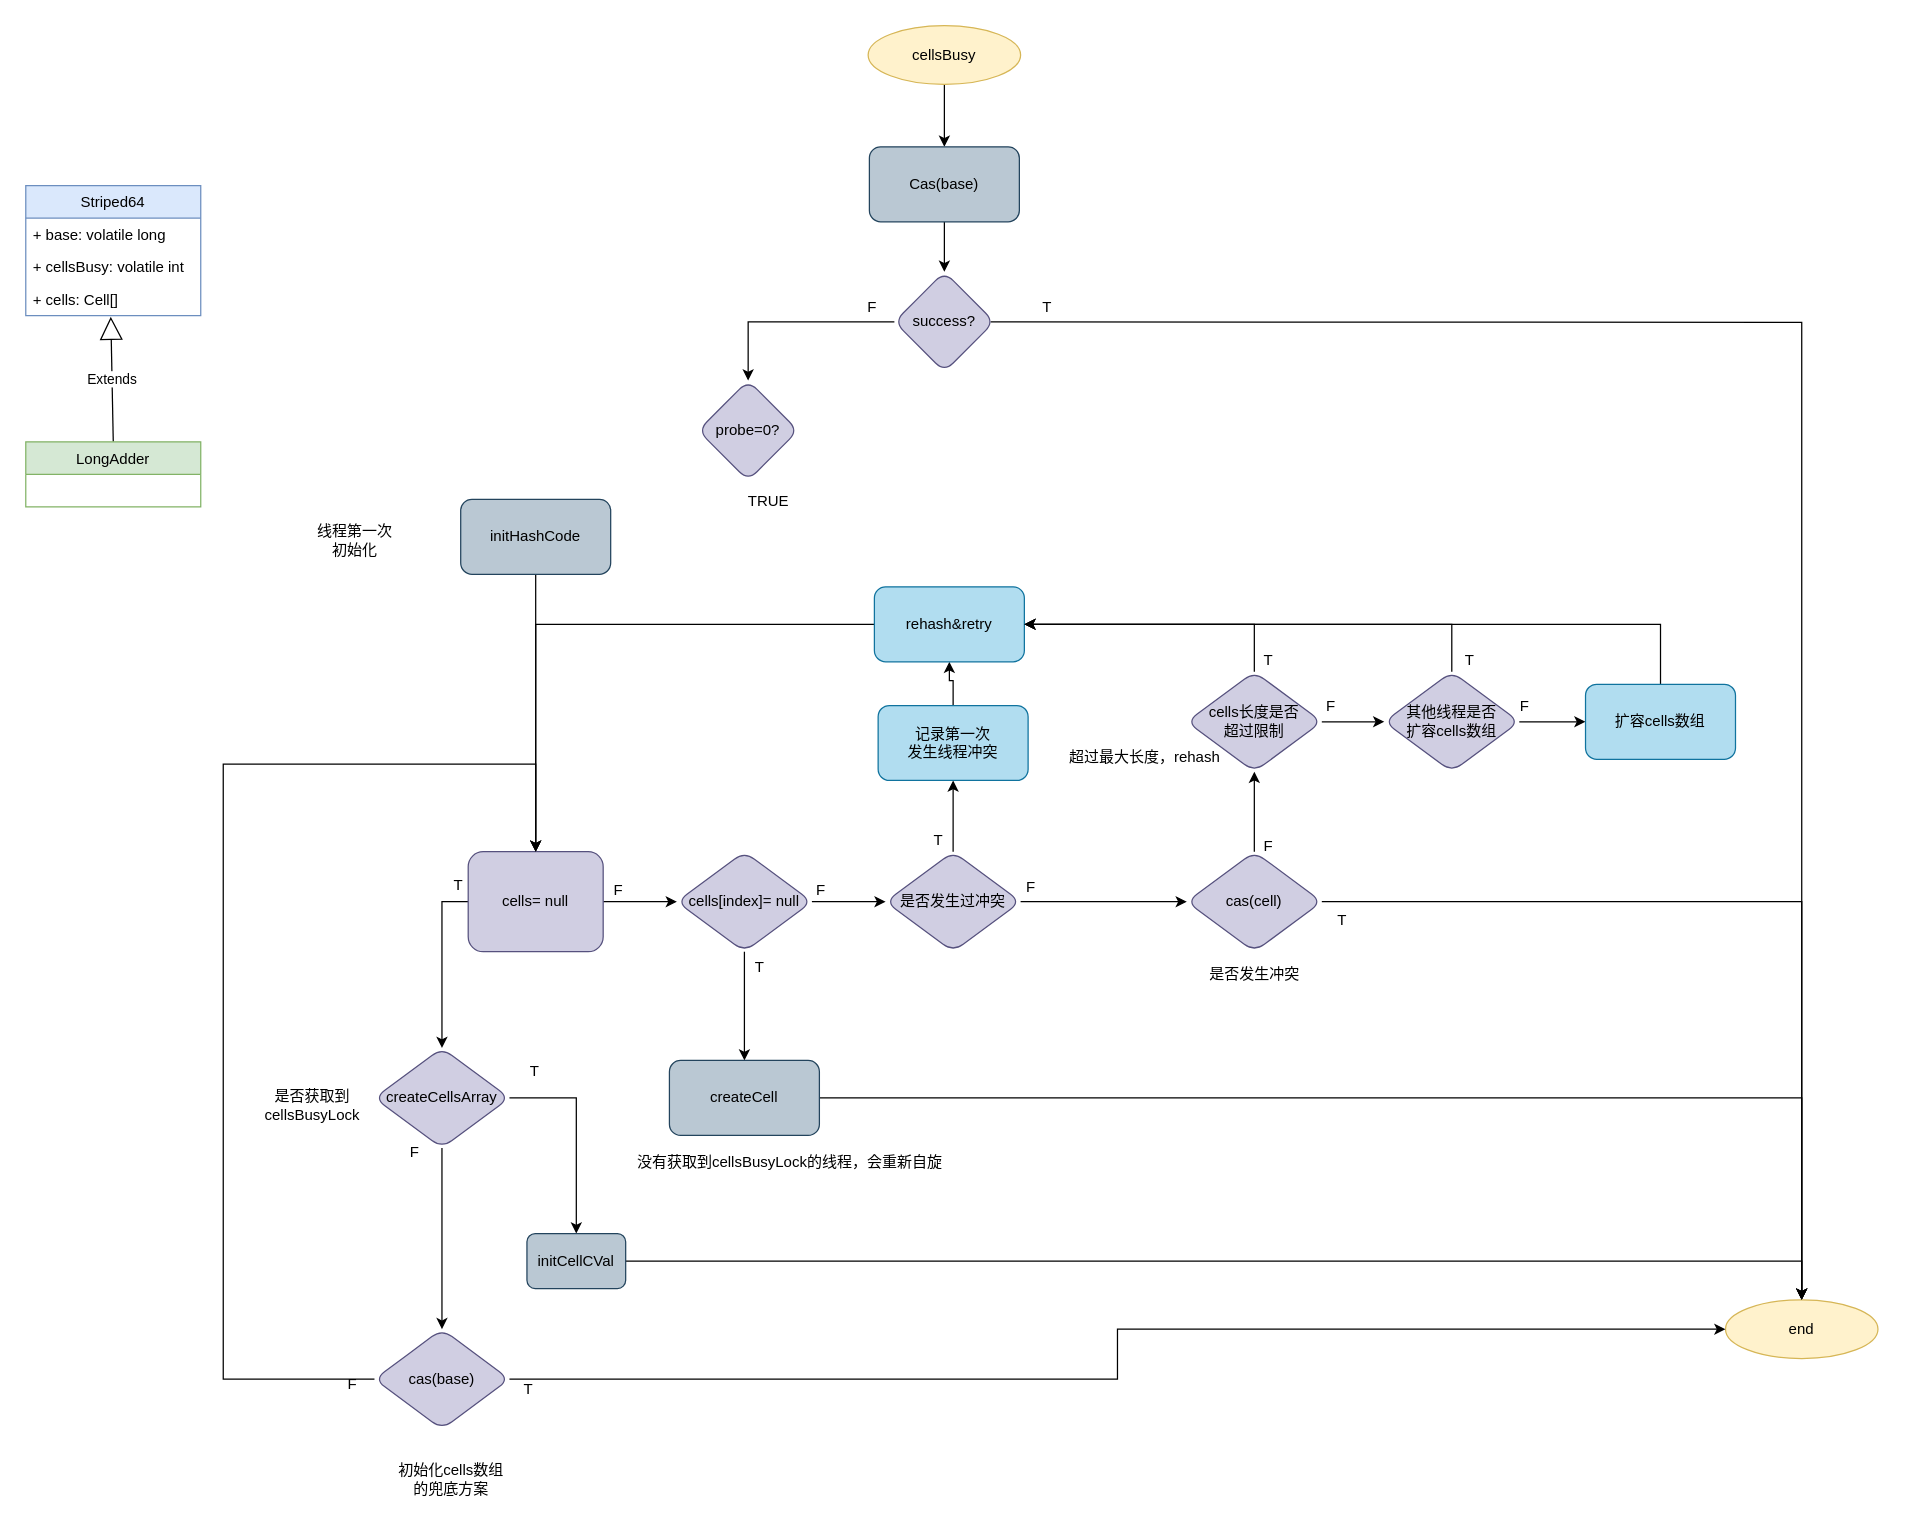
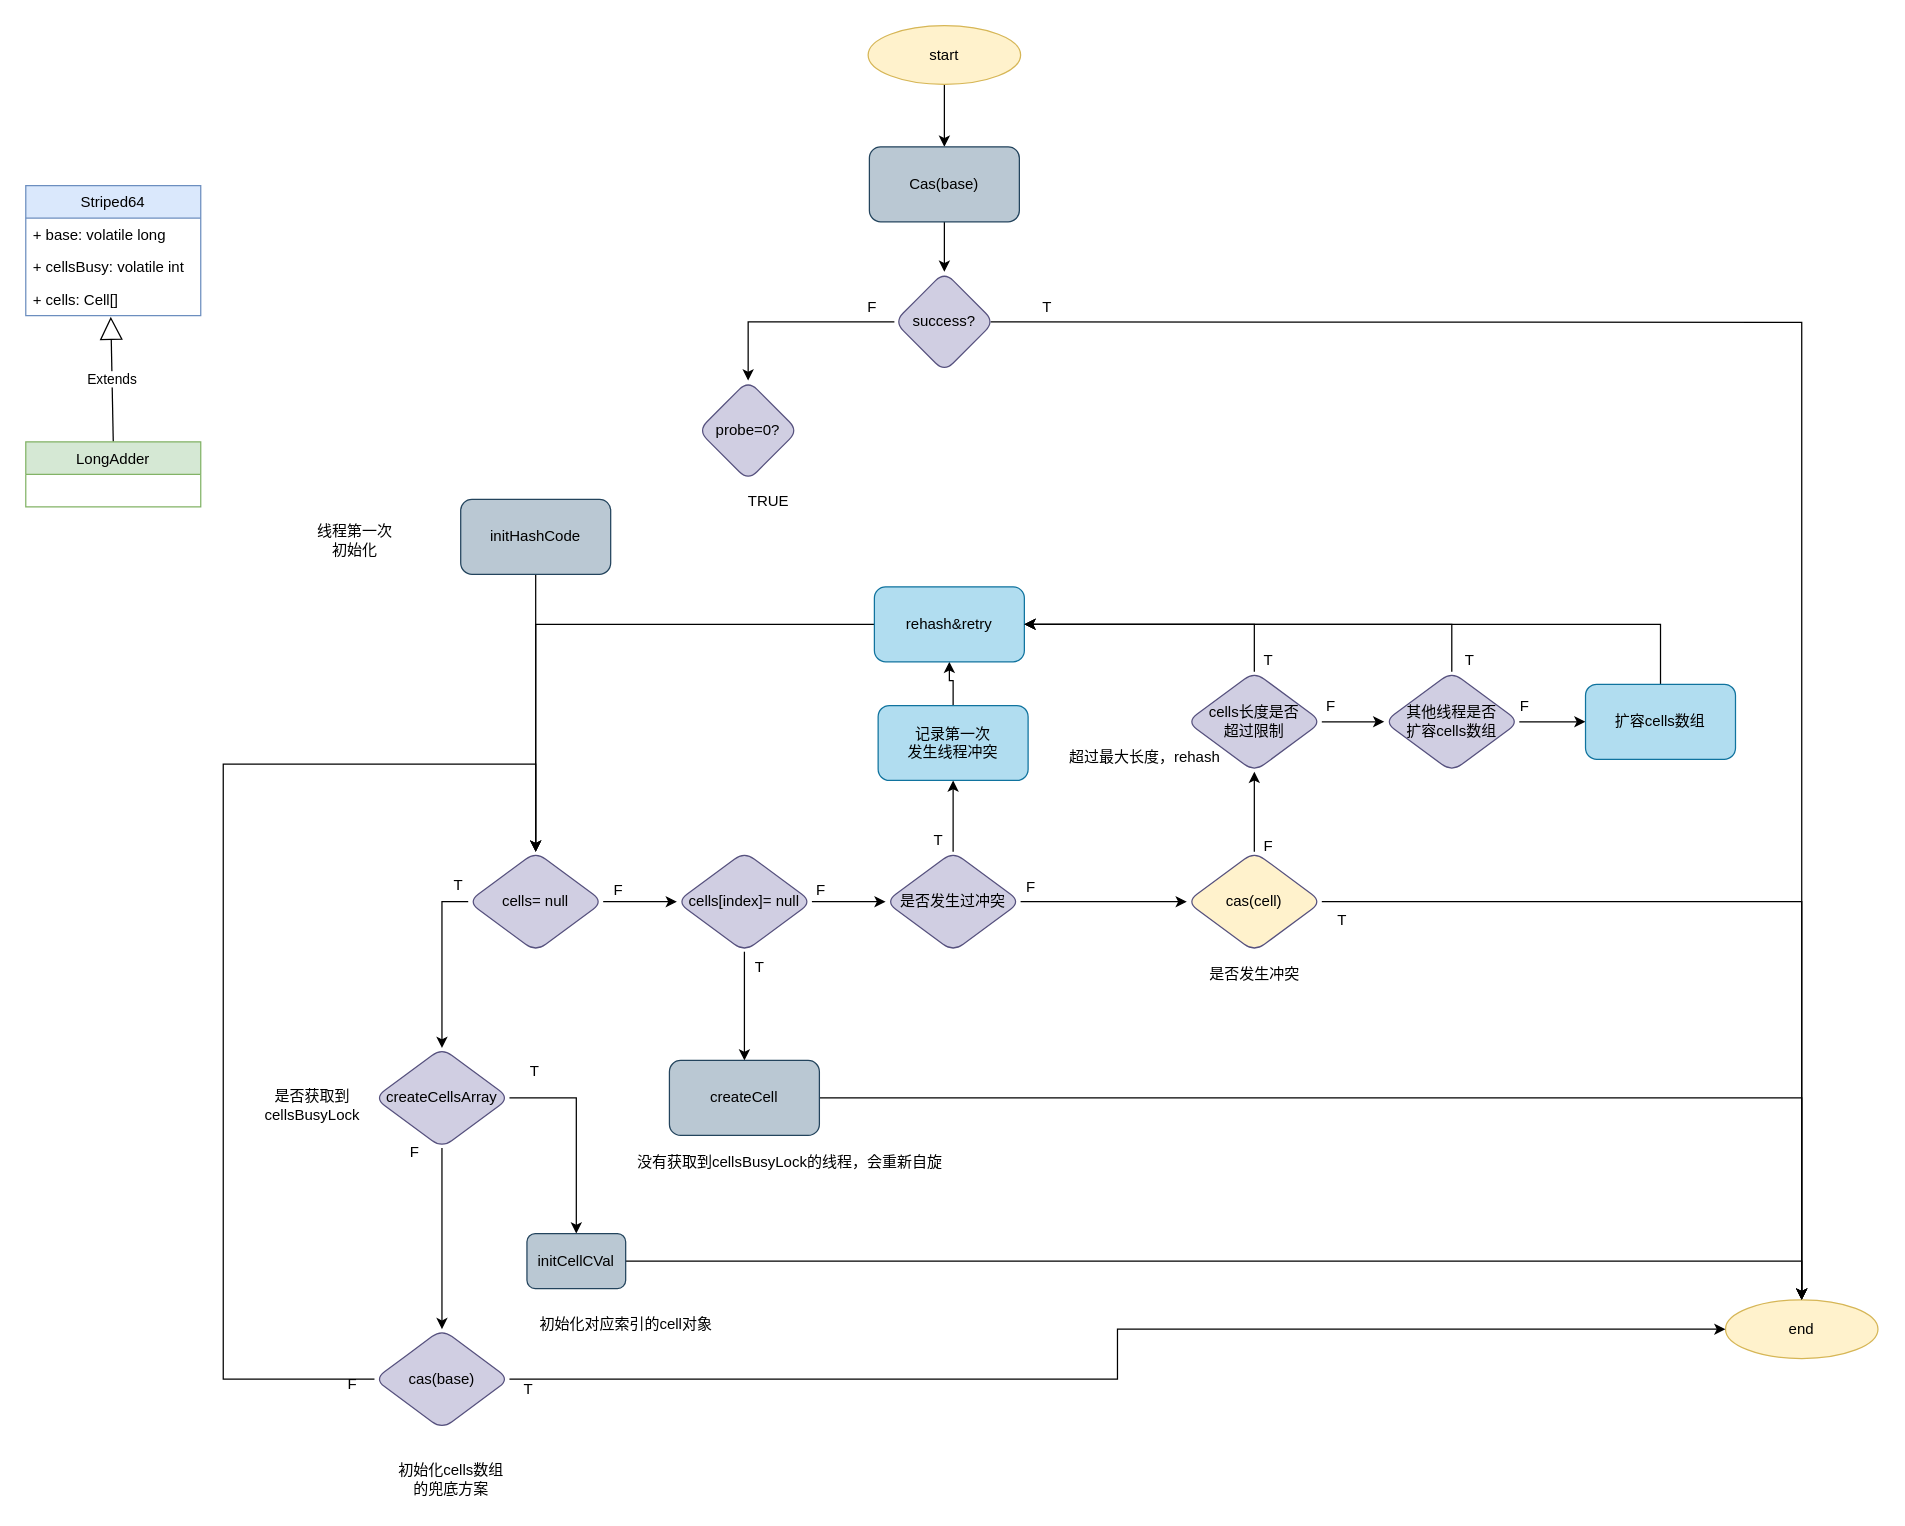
node "cellsBusy": label "cellsBusy" -> "start"
node "cells= null": shape rounded rectangle -> diamond
node "cas(cell)": fillcolor #d0cee2 -> #fff2cc
node "初始化对应索引的cell对象": added
